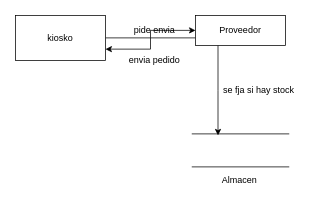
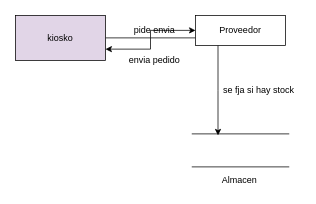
node "kiosko": fillcolor #ffffff -> #e1d5e7
